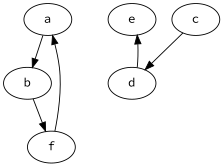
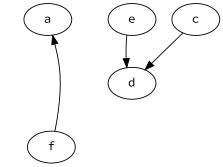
edge "d" -> "e": reversed
node "b": removed
